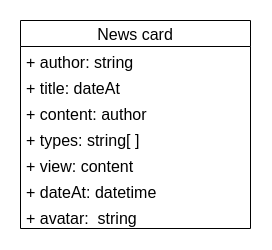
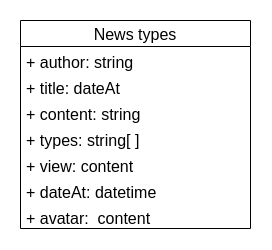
node "News card": label "News card" -> "News types"
node "+ content: author": label "+ content: author" -> "+ content: string"
node "+ avatar: string": label "+ avatar: string" -> "+ avatar: content"
